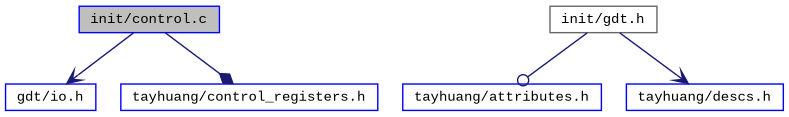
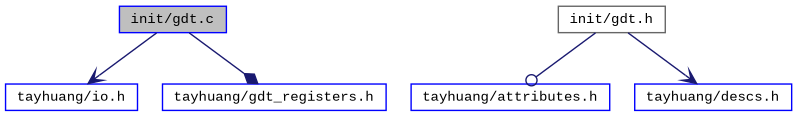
node "init/control.c": label "init/control.c" -> "init/gdt.c"
node "gdt/io.h": label "gdt/io.h" -> "tayhuang/io.h"
node "tayhuang/control_registers.h": label "tayhuang/control_registers.h" -> "tayhuang/gdt_registers.h"
